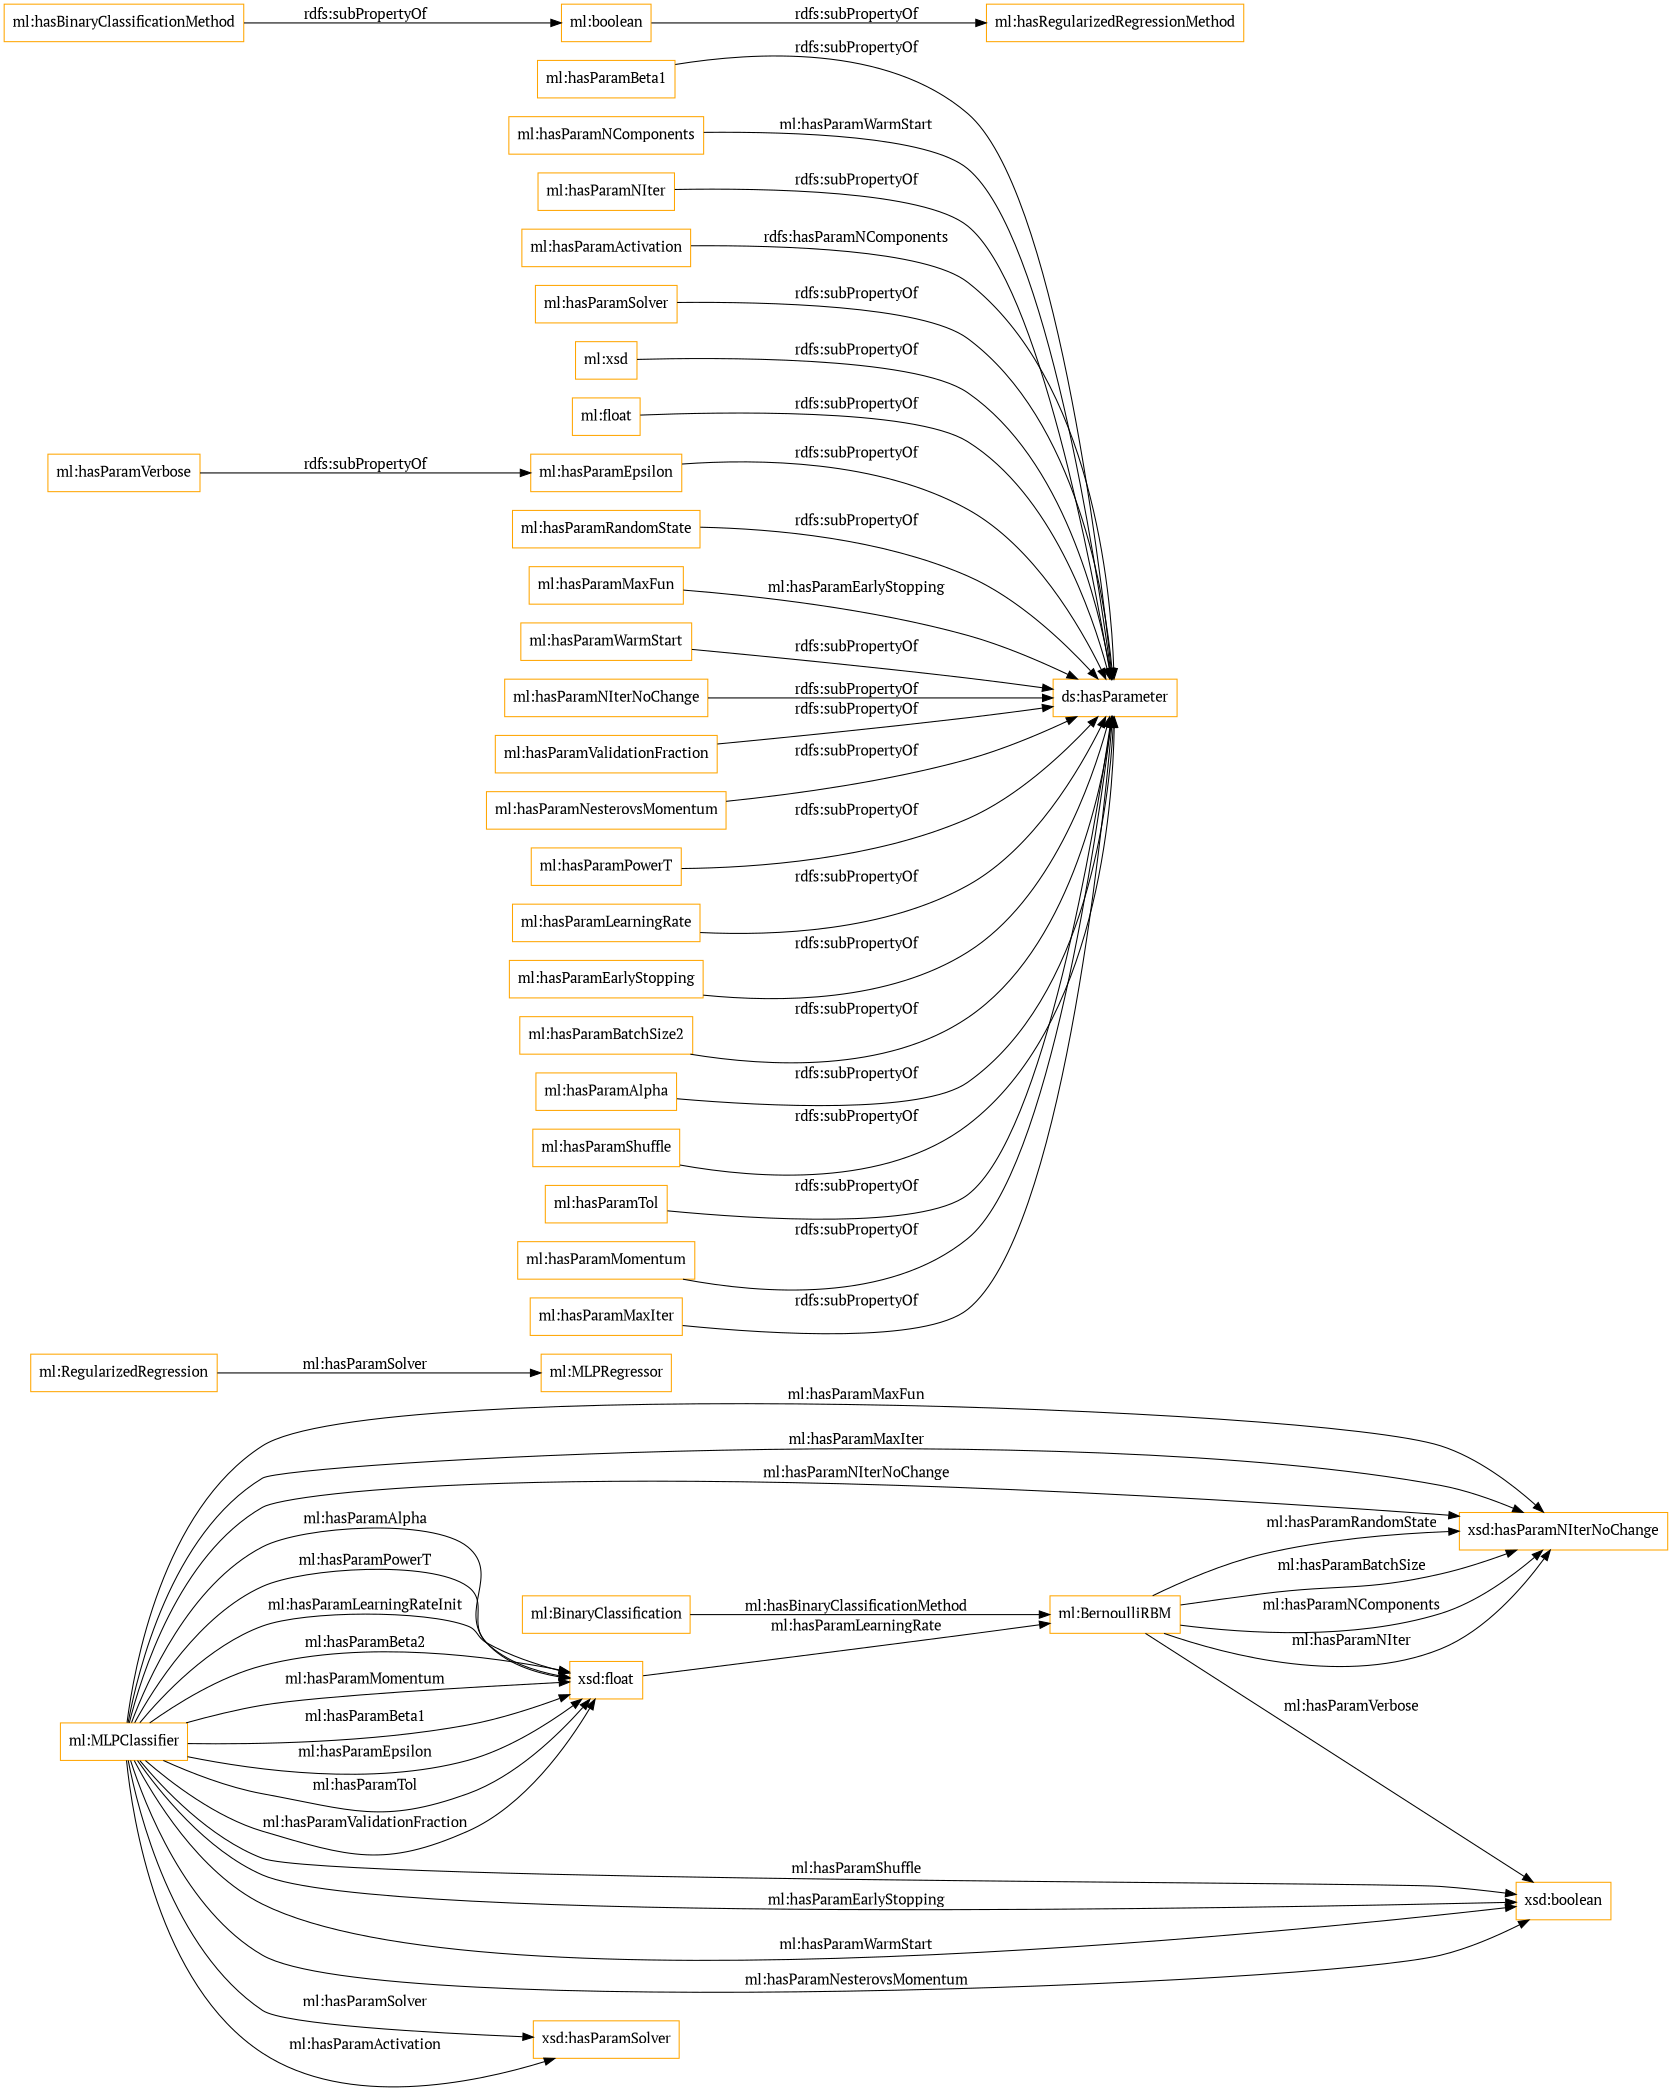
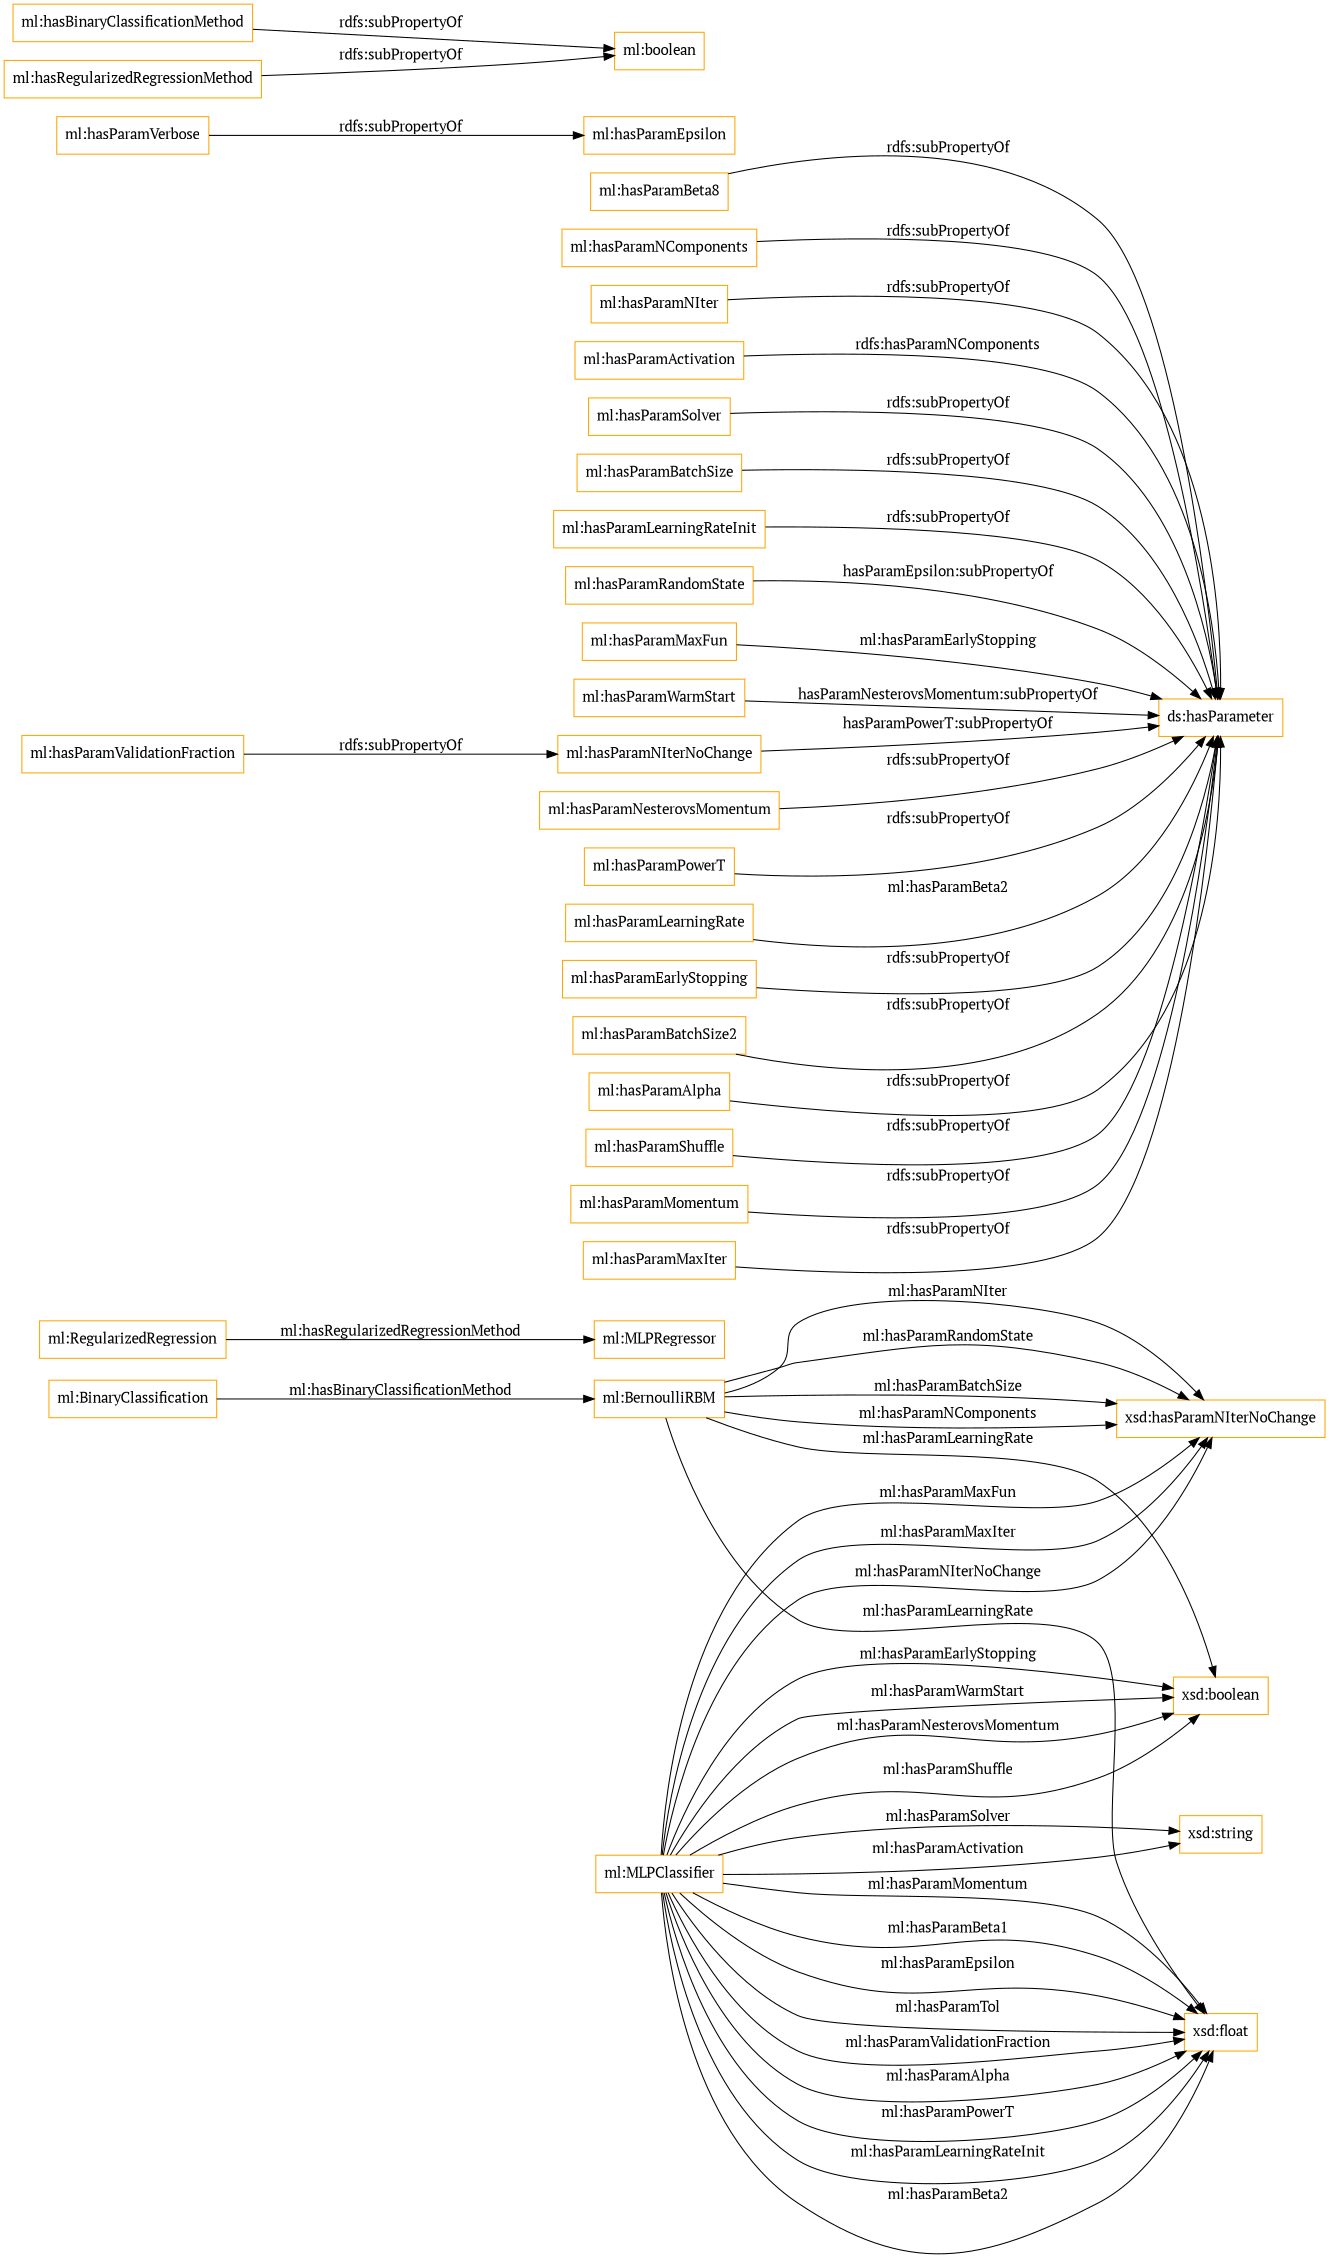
edge "ml:boolean" -> "ml:hasRegularizedRegressionMethod": reversed
node "ml:hasParamBeta1": label "ml:hasParamBeta1" -> "ml:hasParamBeta8"
edge "ml:hasParamNComponents" -> "ds:hasParameter": label "ml:hasParamWarmStart" -> "rdfs:subPropertyOf"
node "ml:xsd": label "ml:xsd" -> "ml:hasParamBatchSize"
node "ml:float": label "ml:float" -> "ml:hasParamLearningRateInit"
edge "ml:hasParamEpsilon" -> "ds:hasParameter": removed, label "rdfs:subPropertyOf"
edge "ml:hasParamRandomState" -> "ds:hasParameter": label "rdfs:subPropertyOf" -> "hasParamEpsilon:subPropertyOf"
edge "ml:hasParamWarmStart" -> "ds:hasParameter": label "rdfs:subPropertyOf" -> "hasParamNesterovsMomentum:subPropertyOf"
edge "ml:hasParamNIterNoChange" -> "ds:hasParameter": label "rdfs:subPropertyOf" -> "hasParamPowerT:subPropertyOf"
edge "ml:hasParamValidationFraction" -> "ds:hasParameter": now "ml:hasParamValidationFraction" -> "ml:hasParamNIterNoChange"
edge "ml:hasParamLearningRate" -> "ds:hasParameter": label "rdfs:subPropertyOf" -> "ml:hasParamBeta2"
node "ml:hasParamTol": removed
edge "ml:RegularizedRegression" -> "ml:MLPRegressor": label "ml:hasParamSolver" -> "ml:hasRegularizedRegressionMethod"
edge "xsd:float" -> "ml:BernoulliRBM": reversed
edge "ml:BernoulliRBM" -> "xsd:boolean": label "ml:hasParamVerbose" -> "ml:hasParamLearningRate"
node "xsd:hasParamSolver": label "xsd:hasParamSolver" -> "xsd:string"
